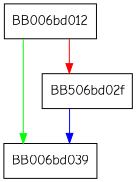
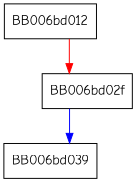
edge "BB006bd012" -> "BB006bd039": removed
node "BB506bd02f": label "BB506bd02f" -> "BB006bd02f"
